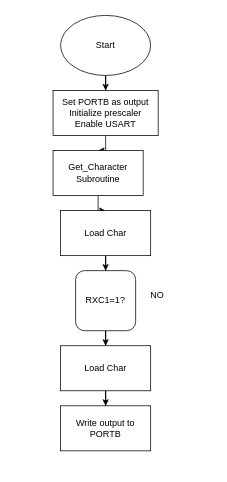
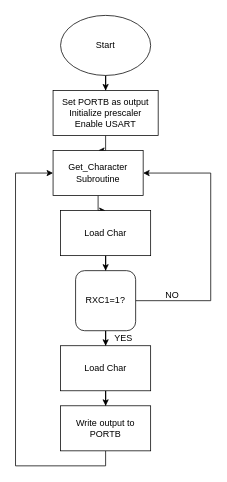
edge "RXC1=1?" -> "Get_Character Subroutine": added
node "NO": moved (164, 295) -> (179, 295)
edge "Write output to PORTB" -> "Get_Character Subroutine": added
node "YES": added
